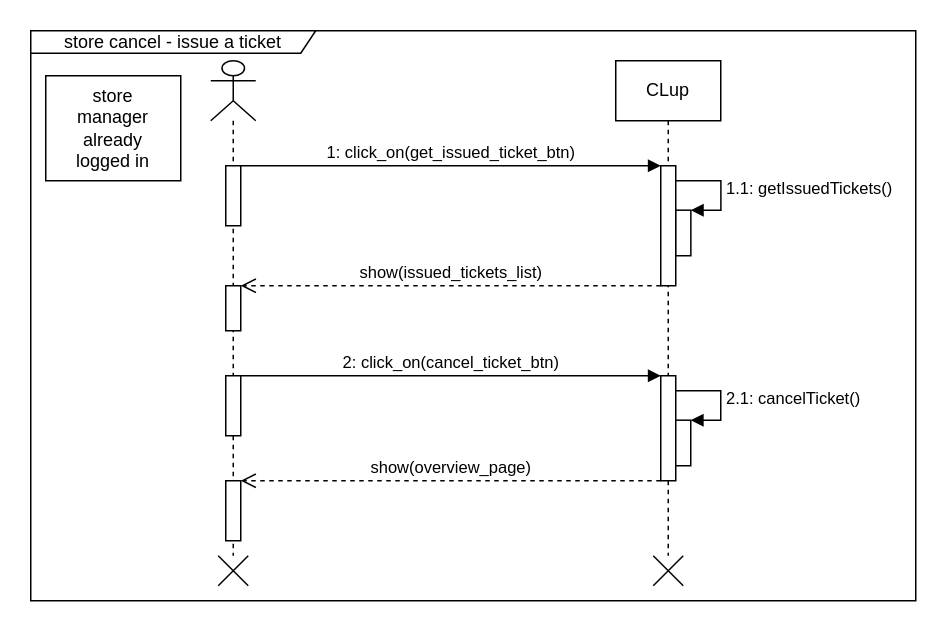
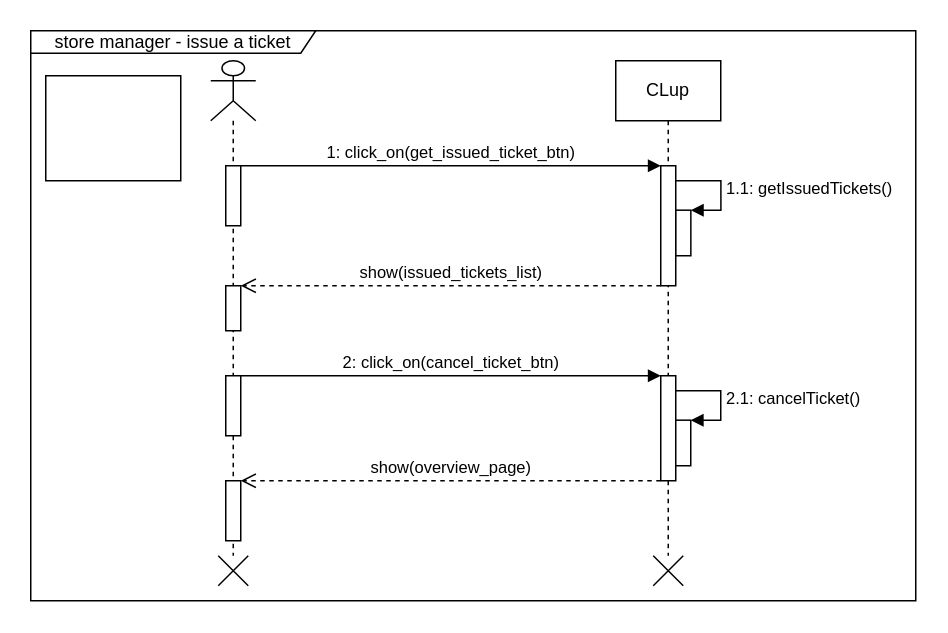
node "store cancel - issue a ticket": label "store cancel - issue a ticket" -> "store manager - issue a ticket"
node "store manager already logged in": removed
